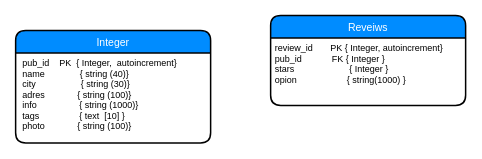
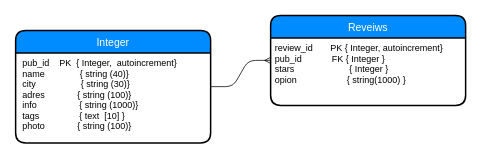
edge "Integer" -> "Reveiws": added
